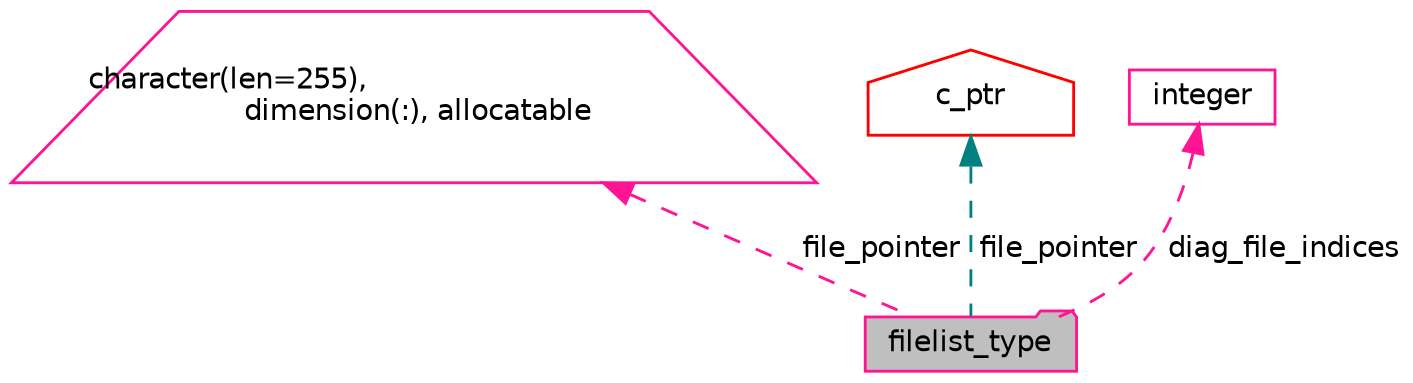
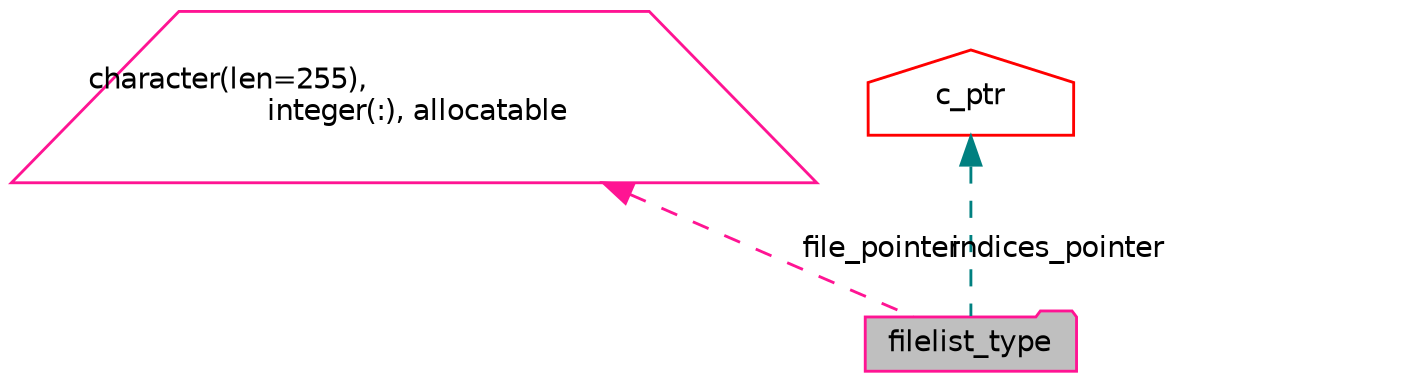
node "character(len=255), dimension(:), allocatable": label "character(len=255), dimension(:), allocatable" -> "character(len=255), integer(:), allocatable"
node "integer": removed
edge "filelist_type" -> "c_ptr": label " file_pointer" -> " indices_pointer"
